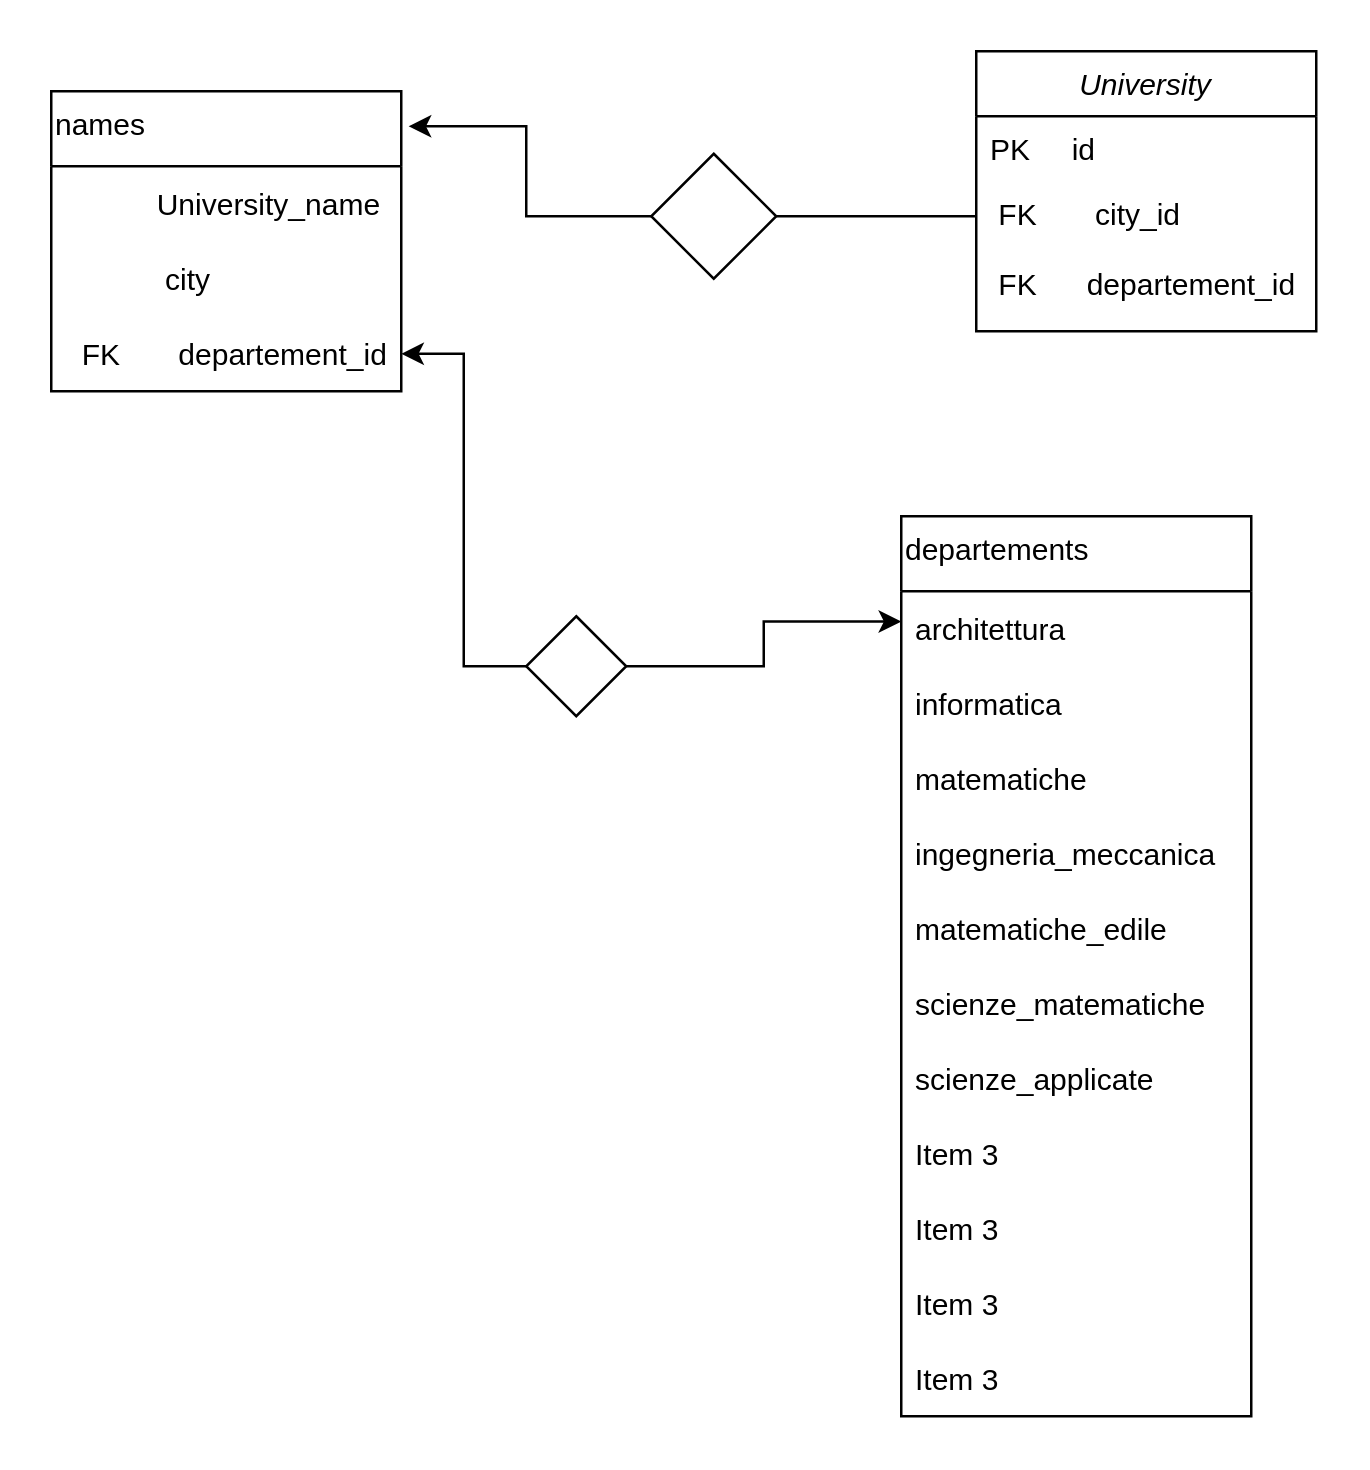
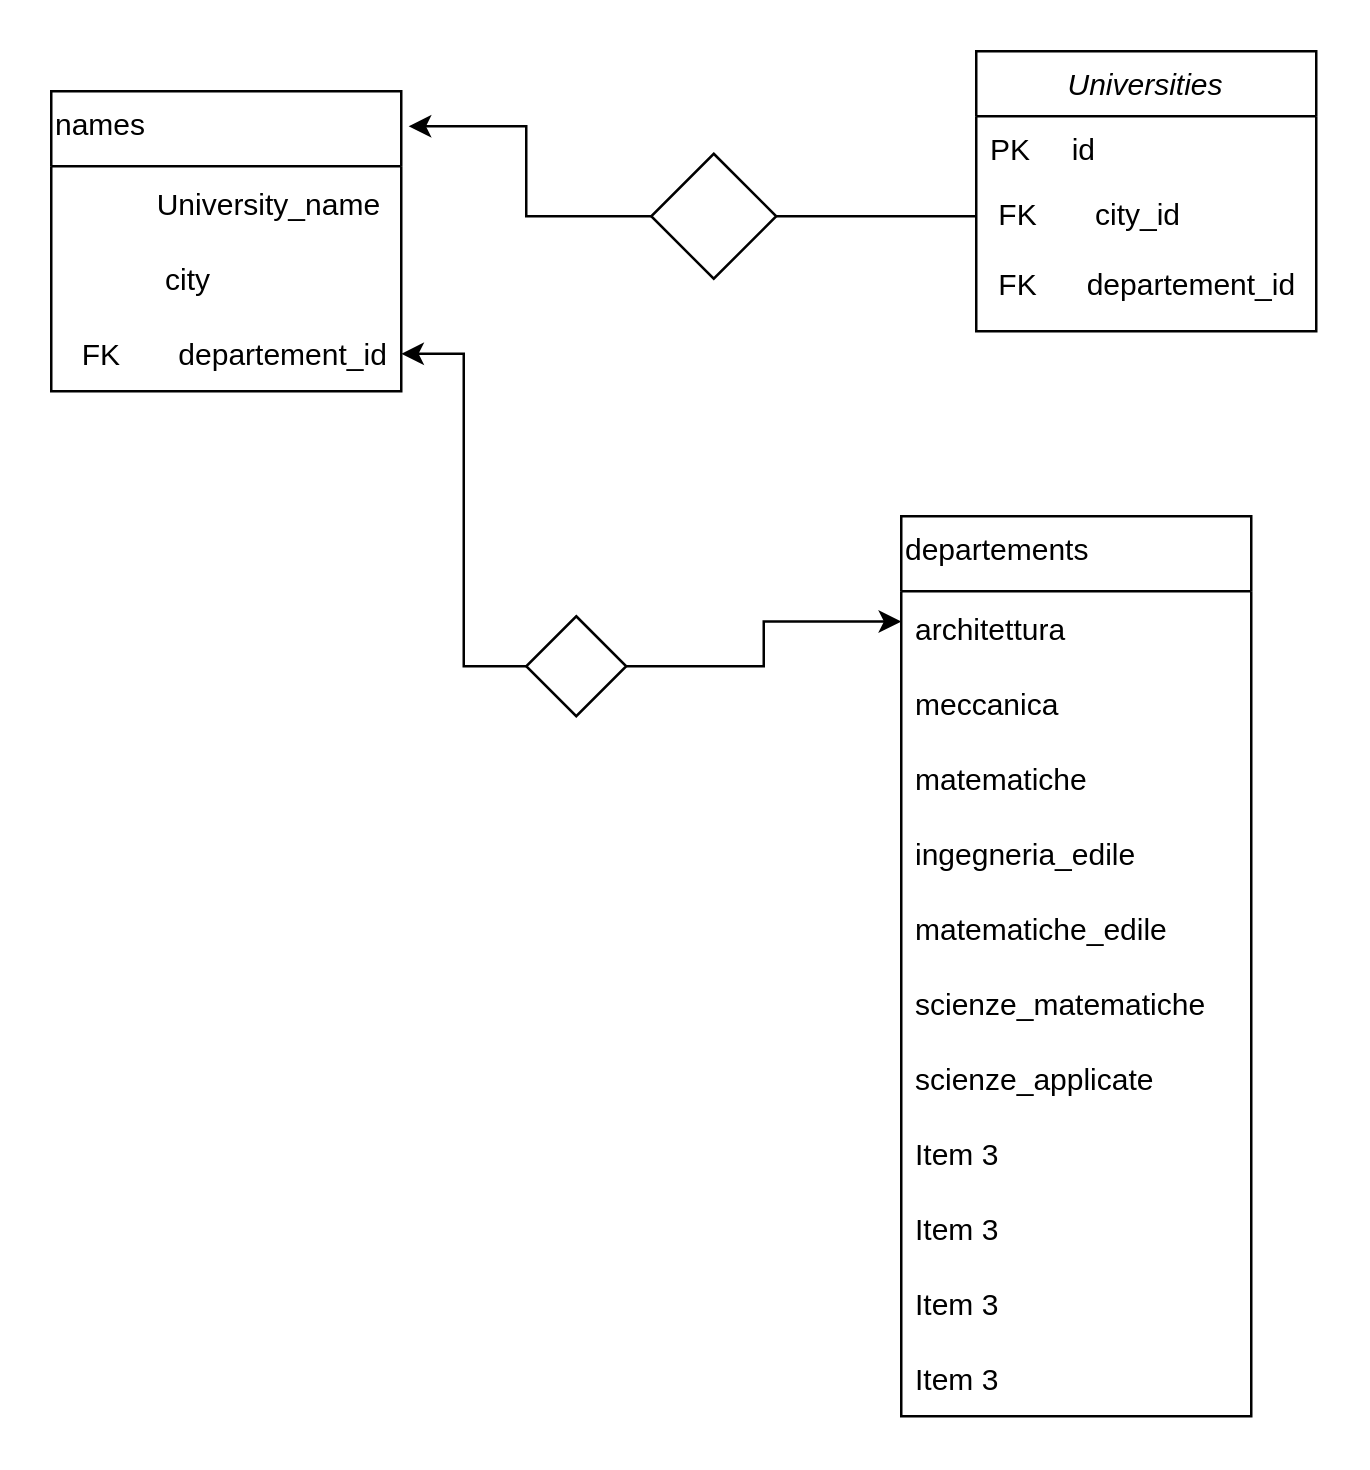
node "University": label "University" -> "Universities"
node "informatica": label "informatica" -> "meccanica"
node "ingegneria_meccanica": label "ingegneria_meccanica" -> "ingegneria_edile"
